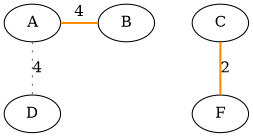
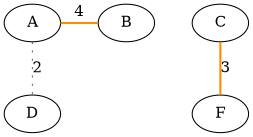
edge "A" -- "D": label "4" -> "2"
edge "C" -- "F": label "2" -> "3"
